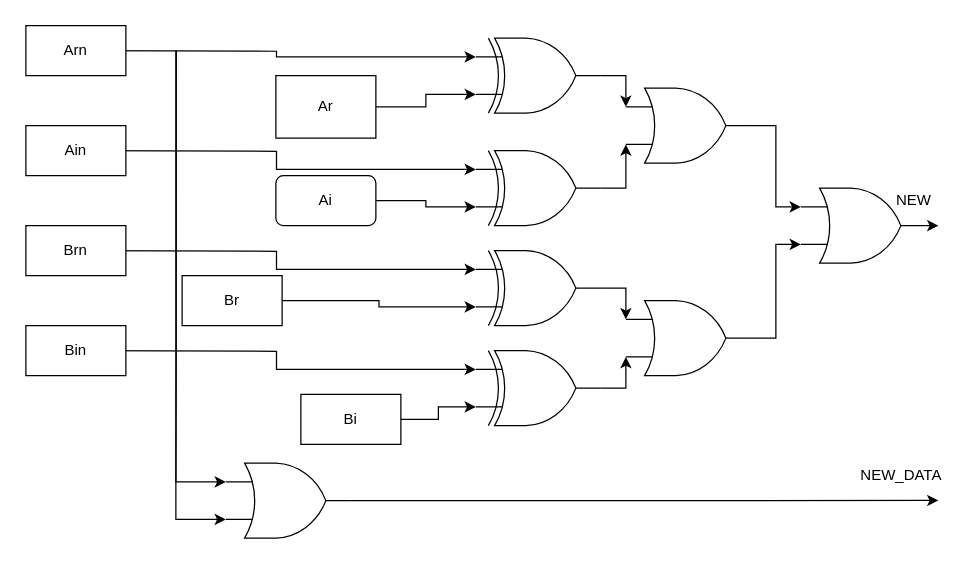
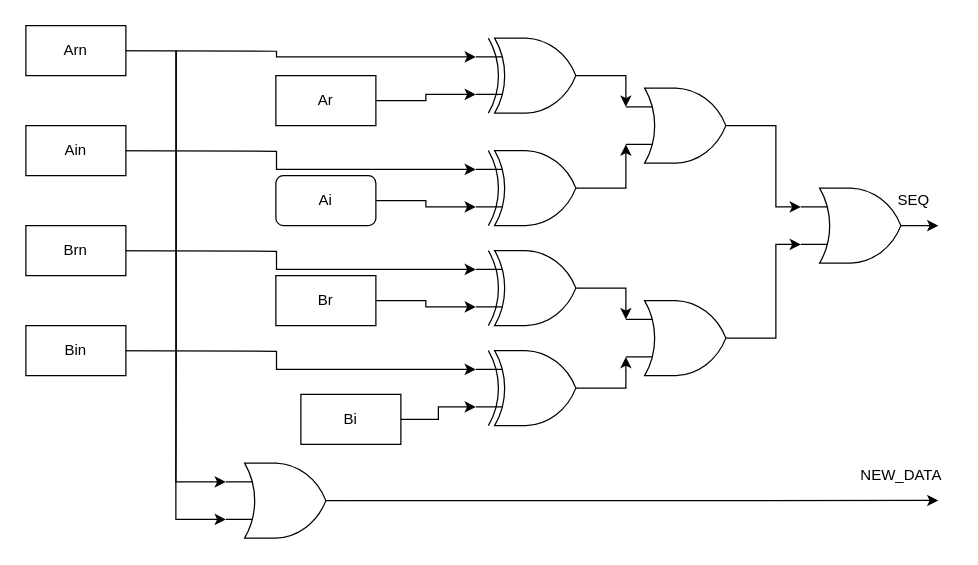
node "Ar": size 100x63 -> 100x50
node "NEW": label "NEW" -> "SEQ"
node "Br": moved (232, 301) -> (326, 301)
